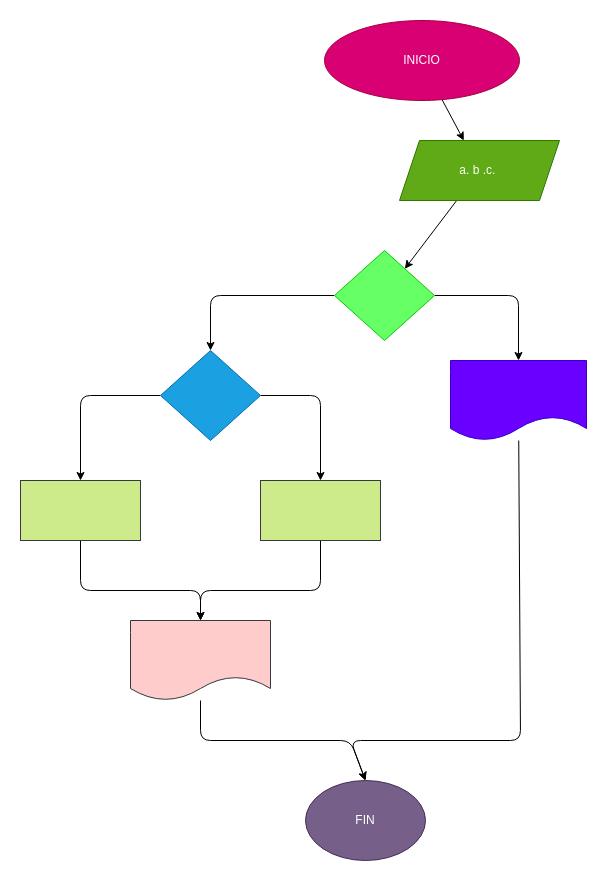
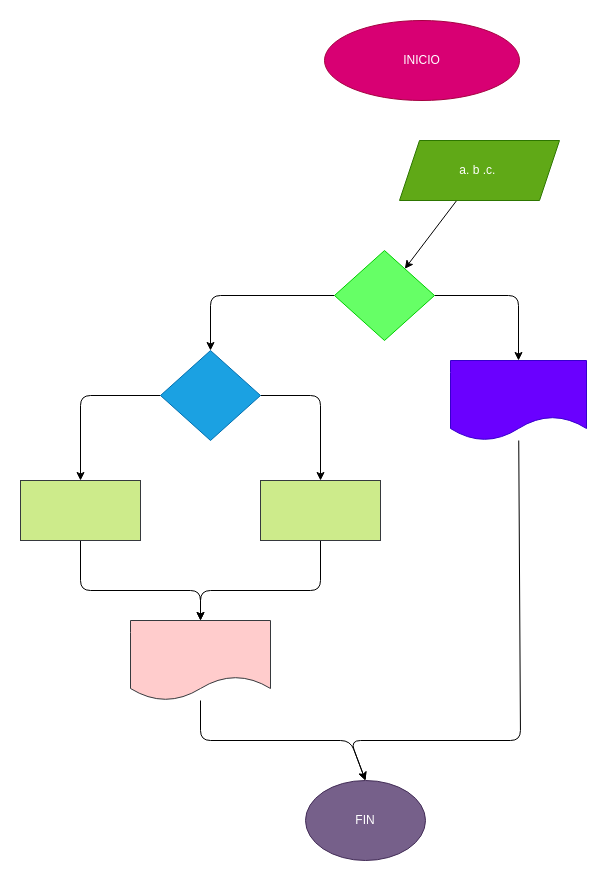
edge "INICIO" -> "a. b .c.": removed
